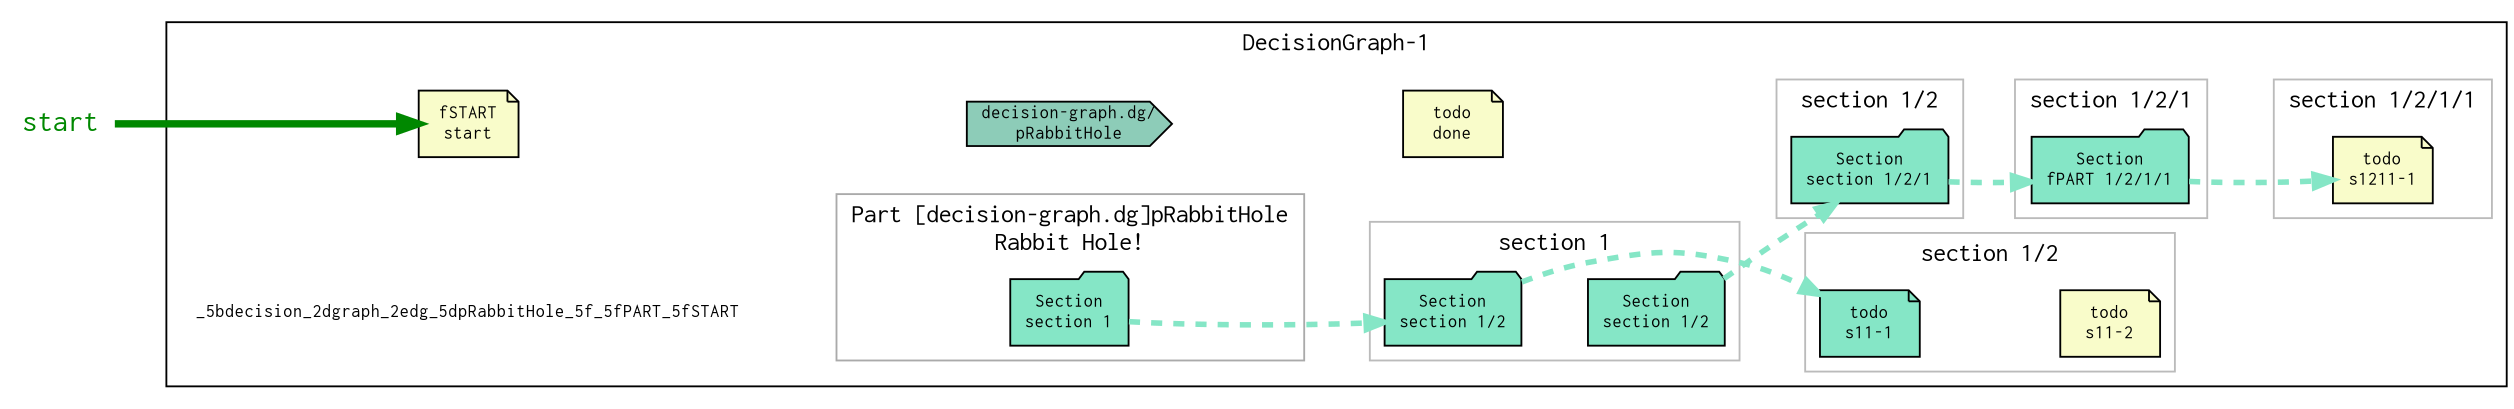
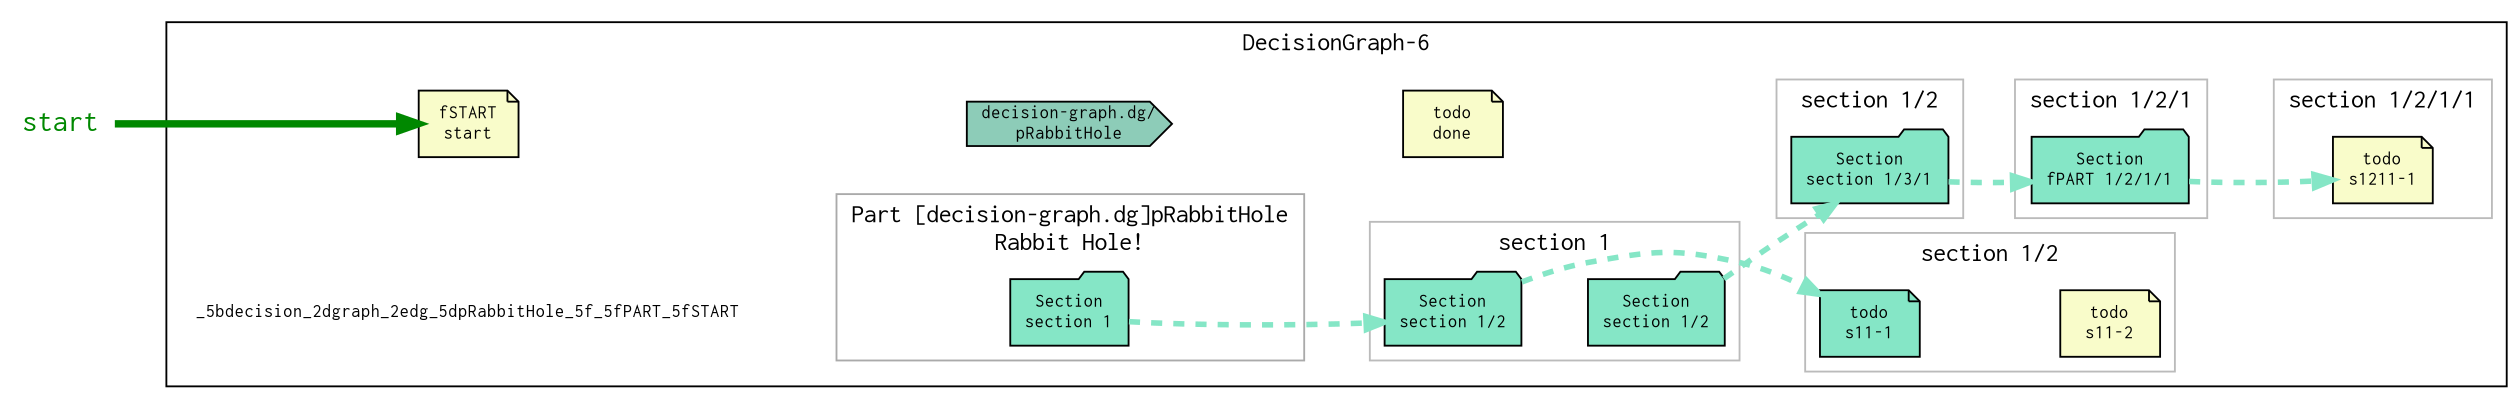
cluster "DecisionGraph-1": label "DecisionGraph-1" -> "DecisionGraph-6"
node "Section section 1/2/1": label "Section section 1/2/1" -> "Section section 1/3/1"
